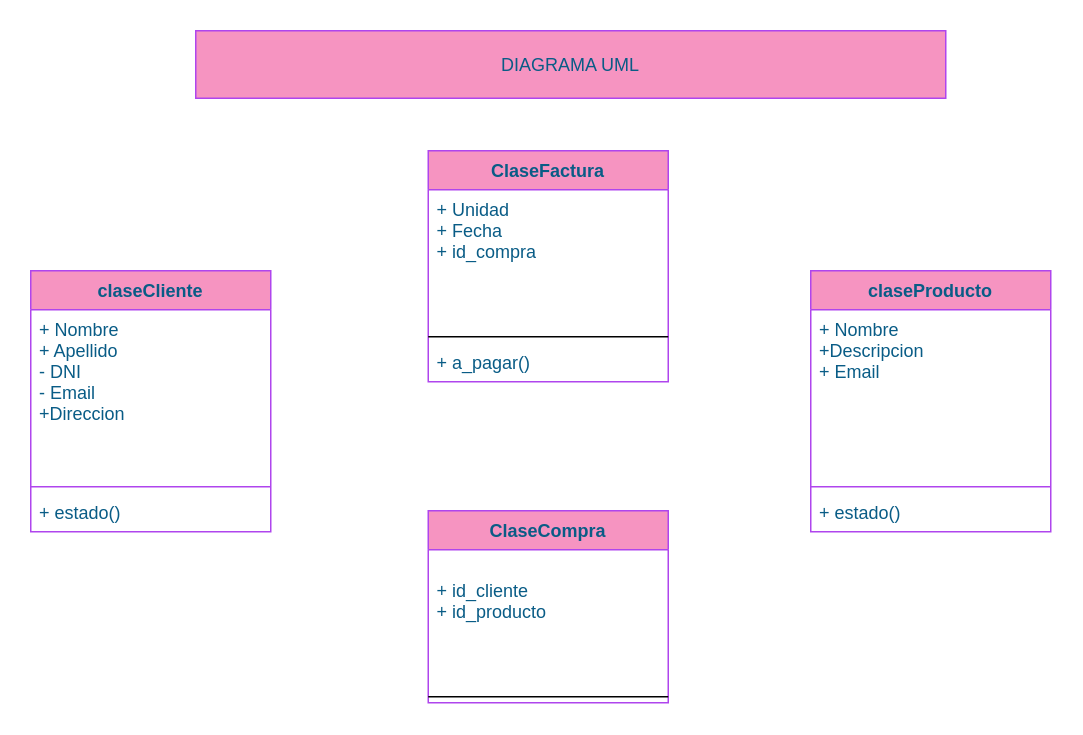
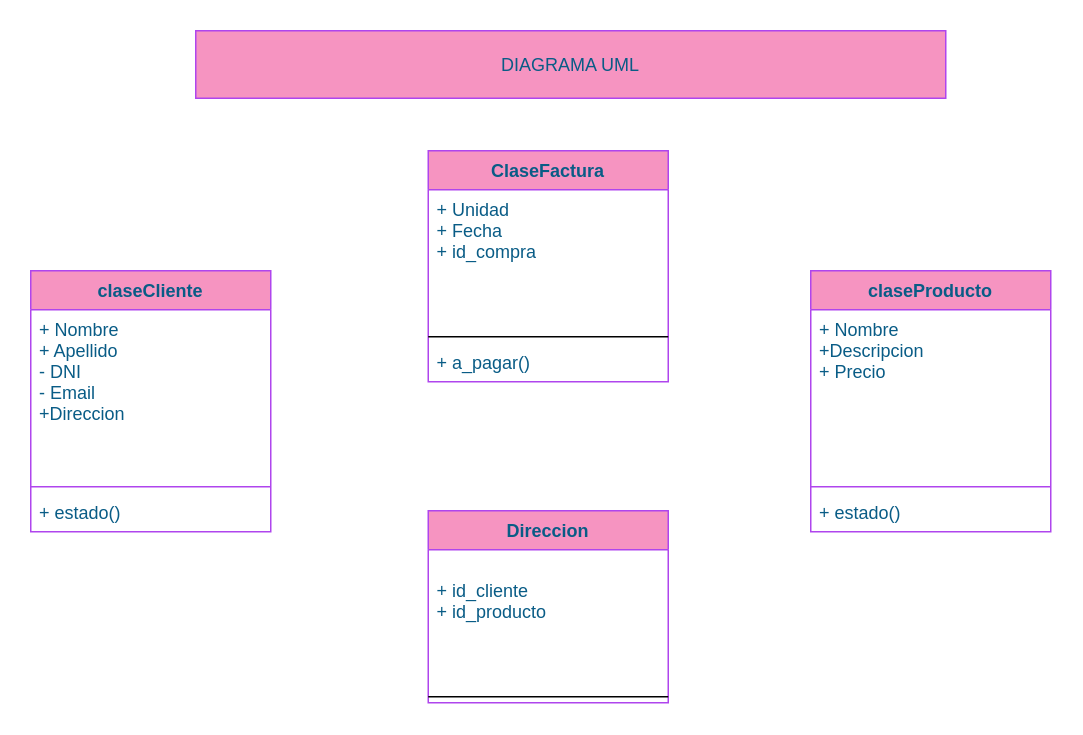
node "+ Nombre +Descripcion + Email": label "+ Nombre +Descripcion + Email" -> "+ Nombre +Descripcion + Precio"
node "ClaseCompra": label "ClaseCompra" -> "Direccion"
